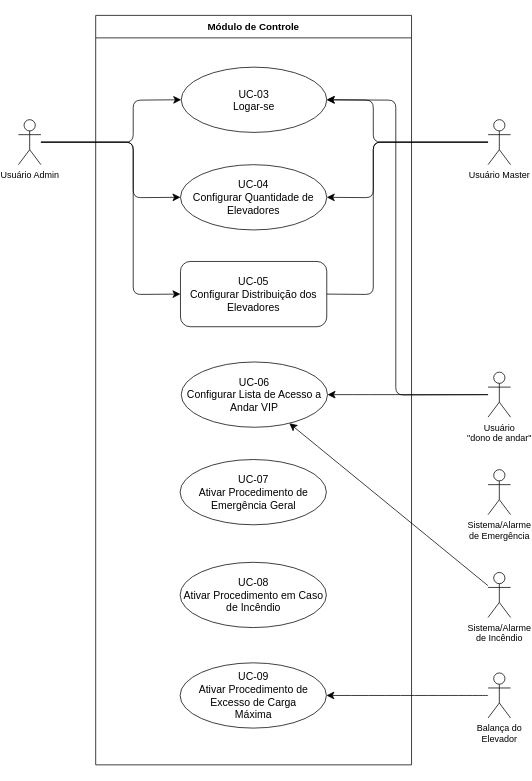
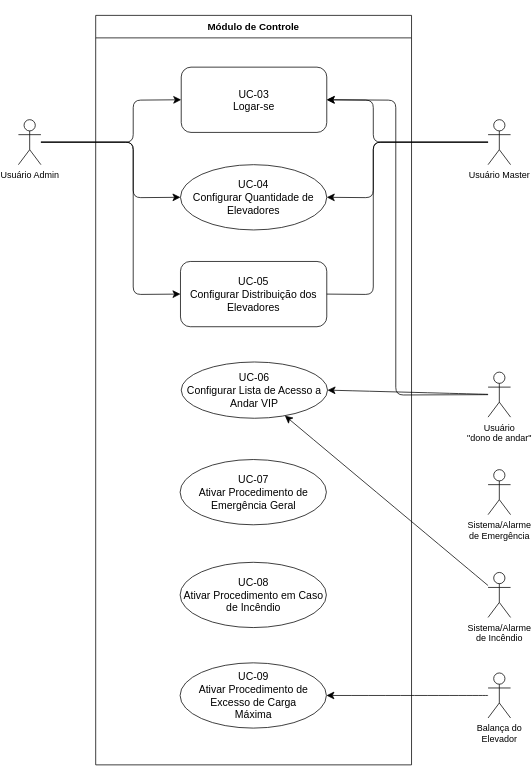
node "UC-03Logar-se": shape ellipse -> rounded rectangle
node "UC-06 Configurar Lista de Acesso a Andar VIP": size 146x65 -> 146x56
